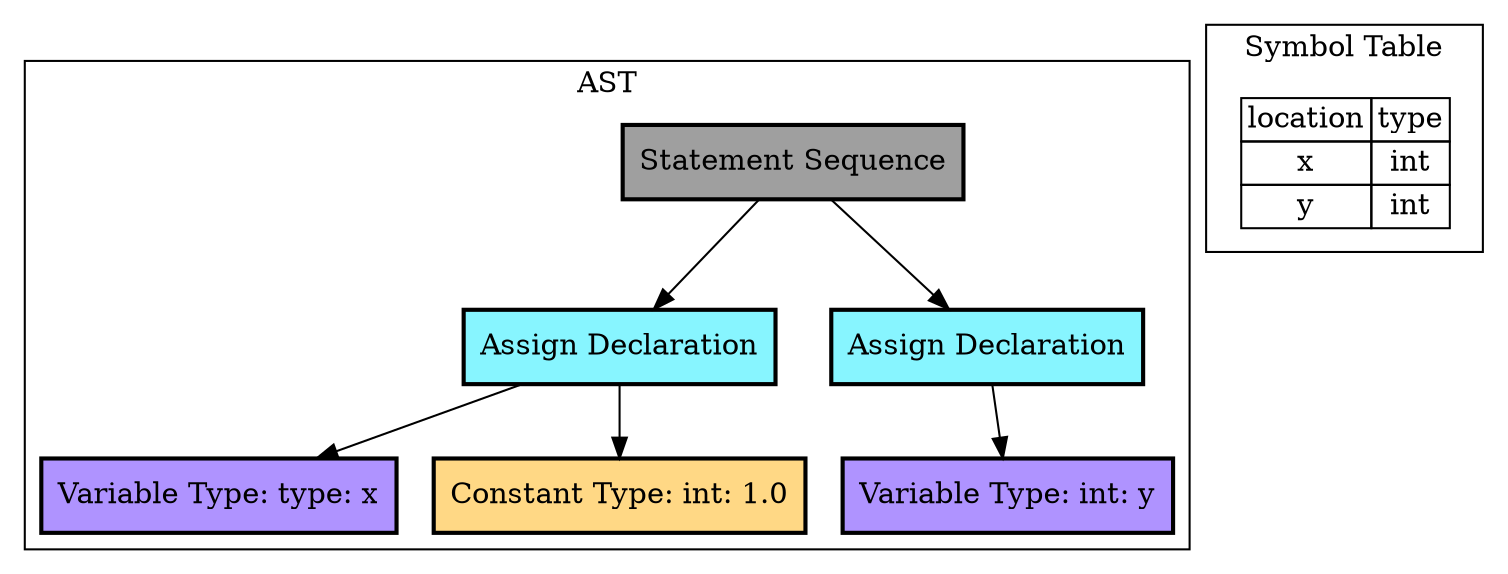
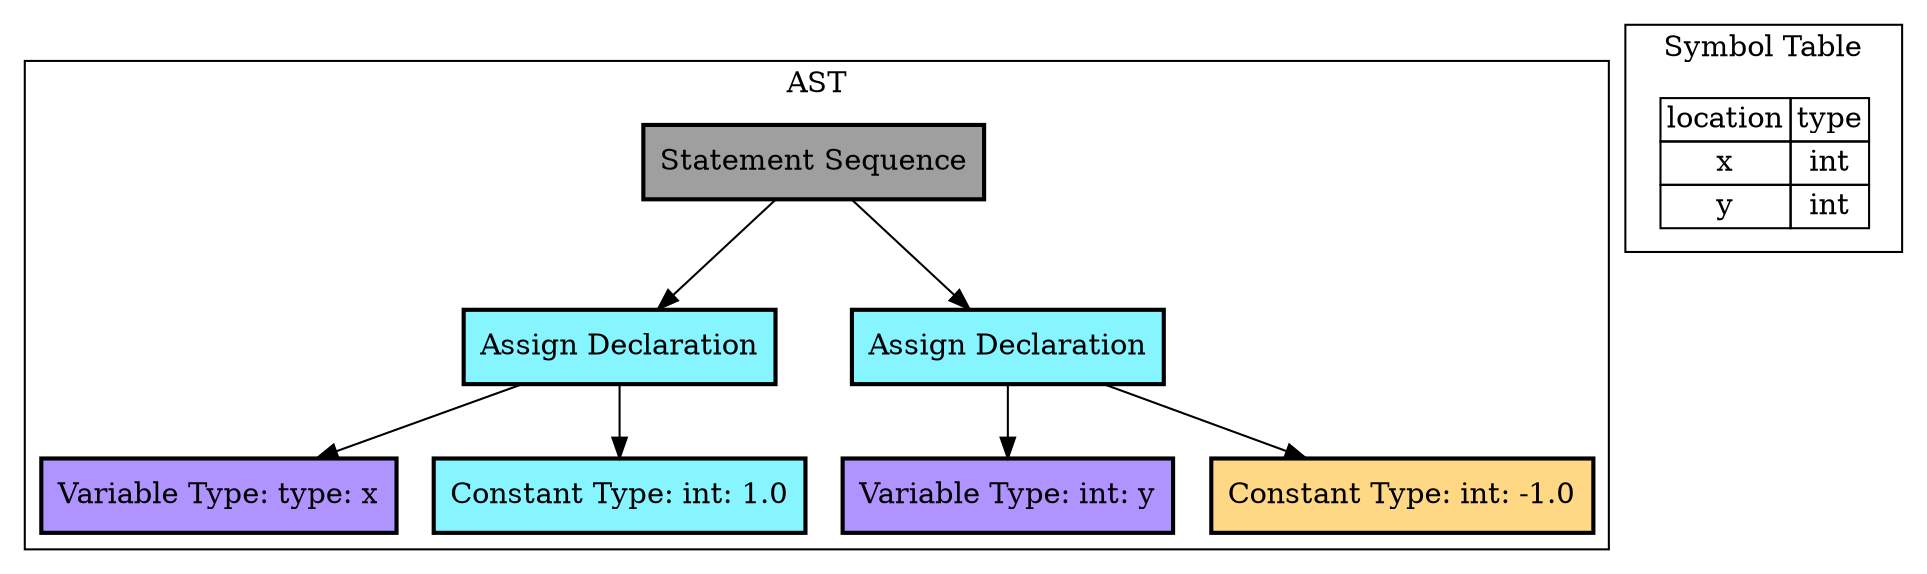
node "Constant Type: int: 1.0": fillcolor #ffd885 -> #87f5ff
node "Constant Type: int: -1.0": added
